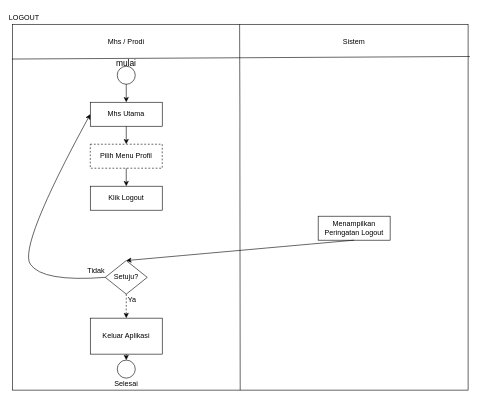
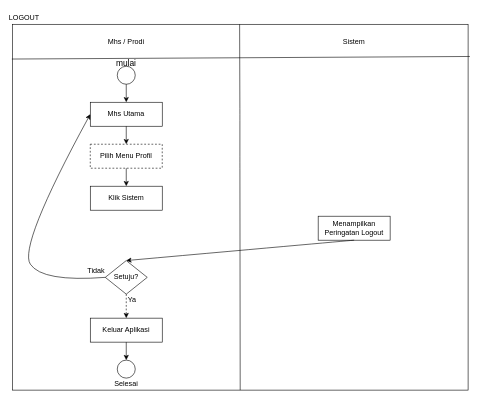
node "Klik Logout": label "Klik Logout" -> "Klik Sistem"
node "Keluar Aplikasi": size 72x36 -> 72x24
